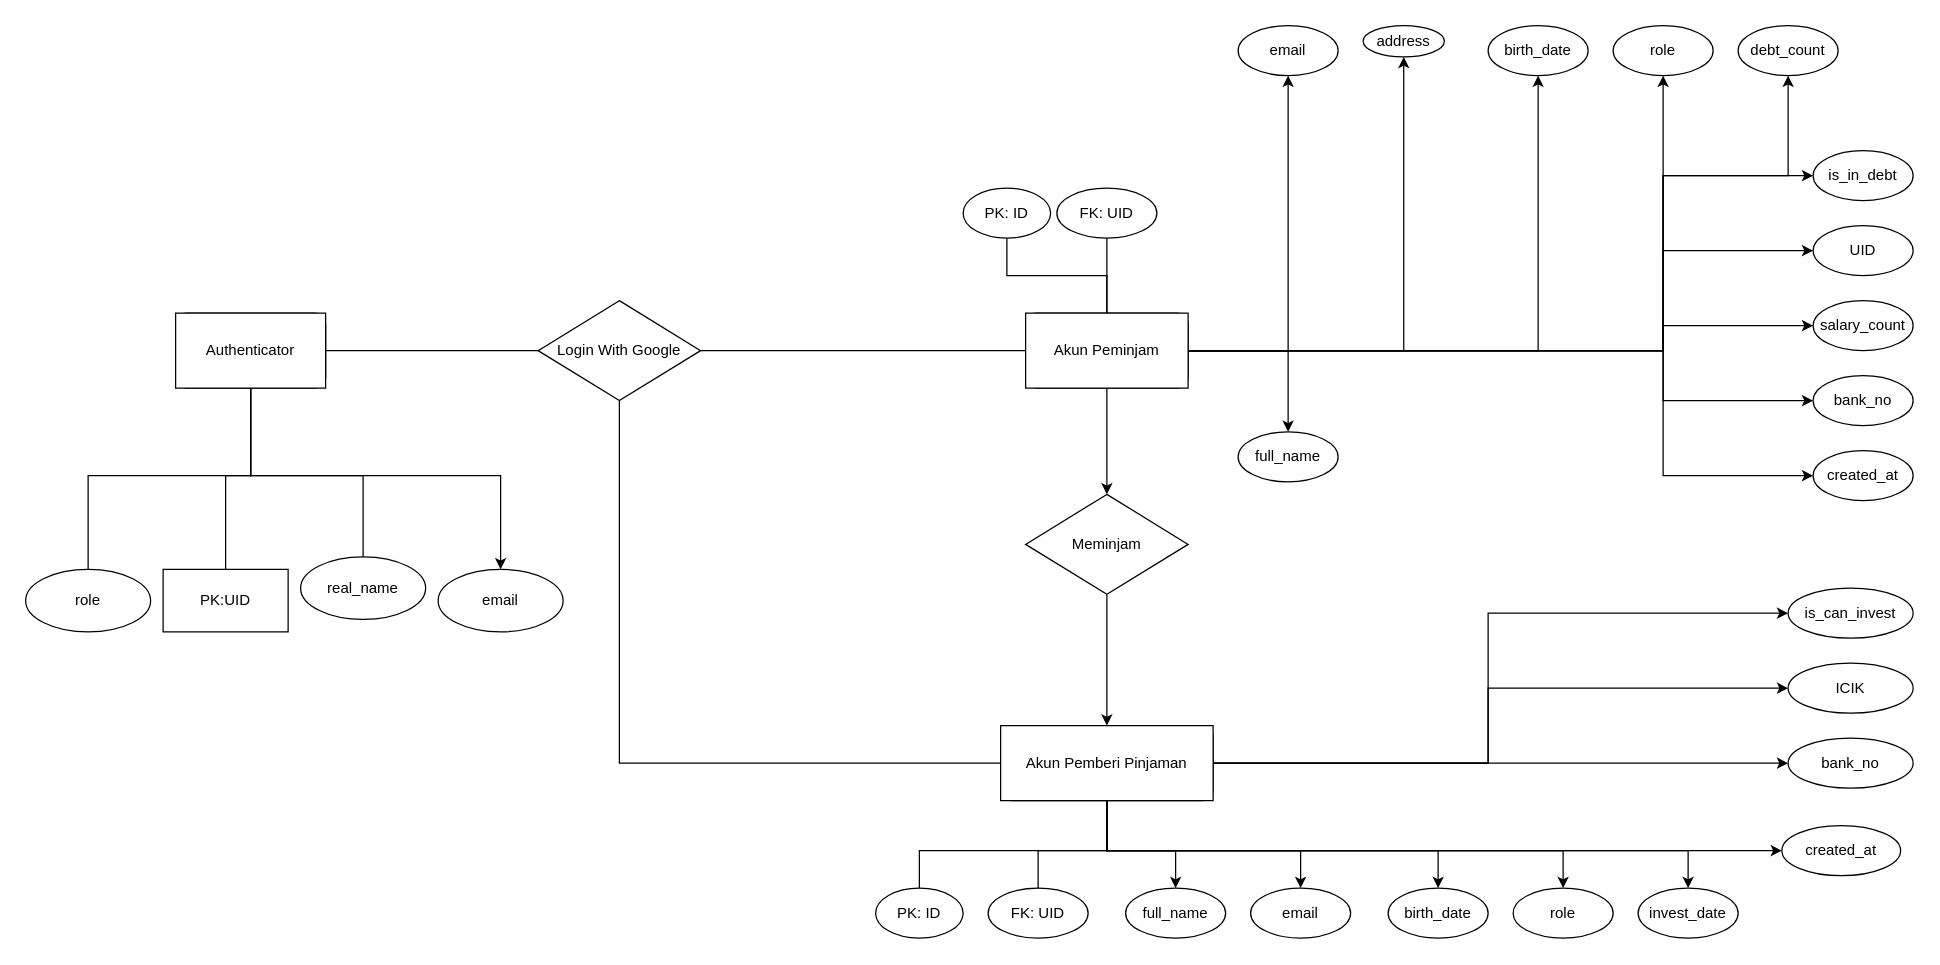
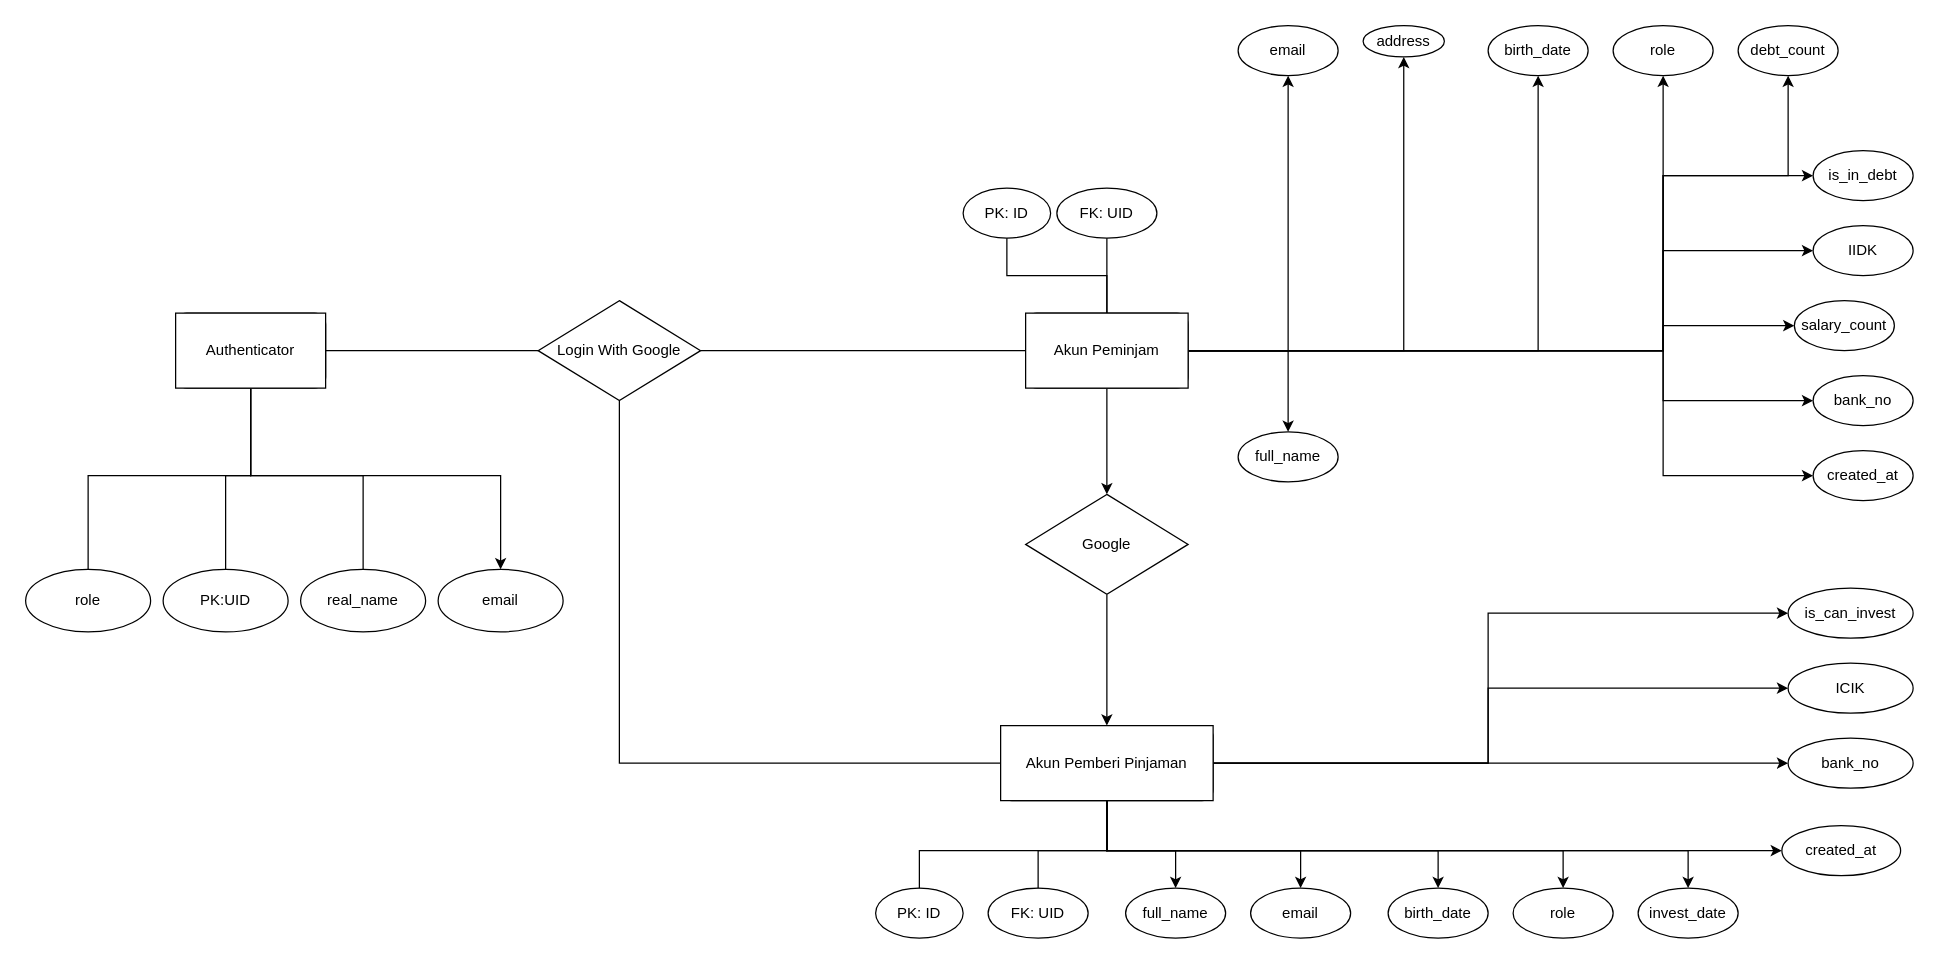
node "UID": label "UID" -> "IIDK"
node "salary_count": moved (1863, 326) -> (1844, 326)
node "Meminjam": label "Meminjam" -> "Google"
node "real_name": moved (363, 588) -> (363, 601)
node "PK:UID": shape rectangle -> ellipse
